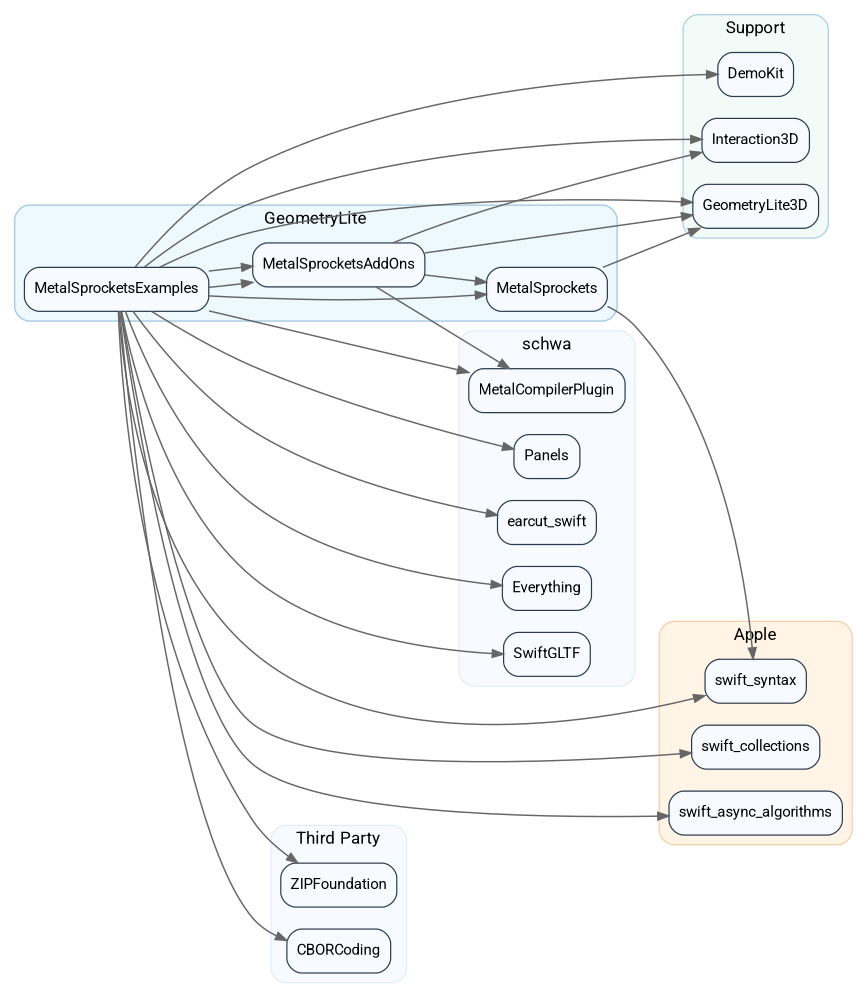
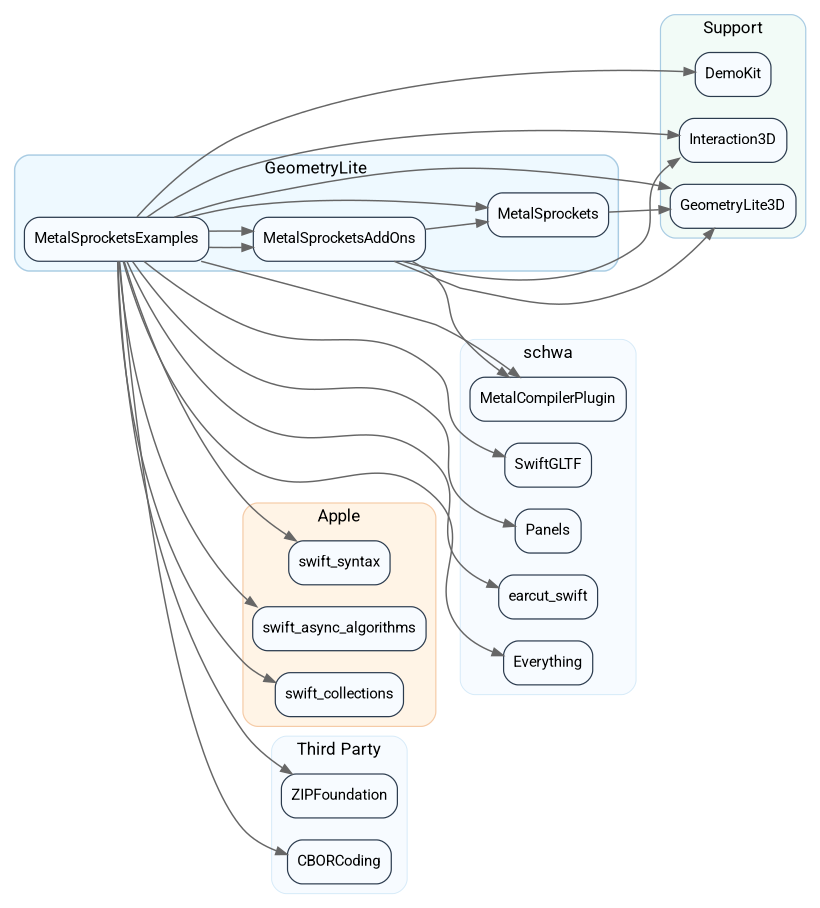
edge "MetalSprockets" -> "swift_syntax": removed
